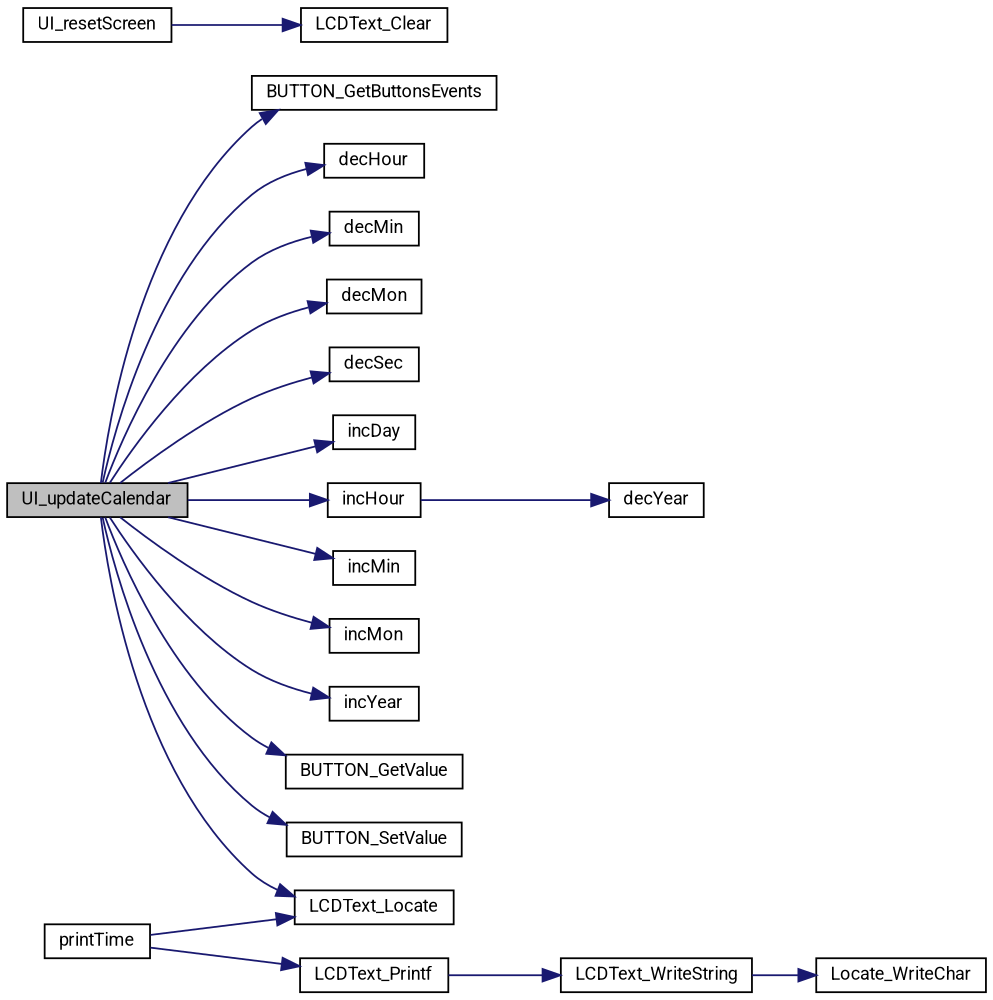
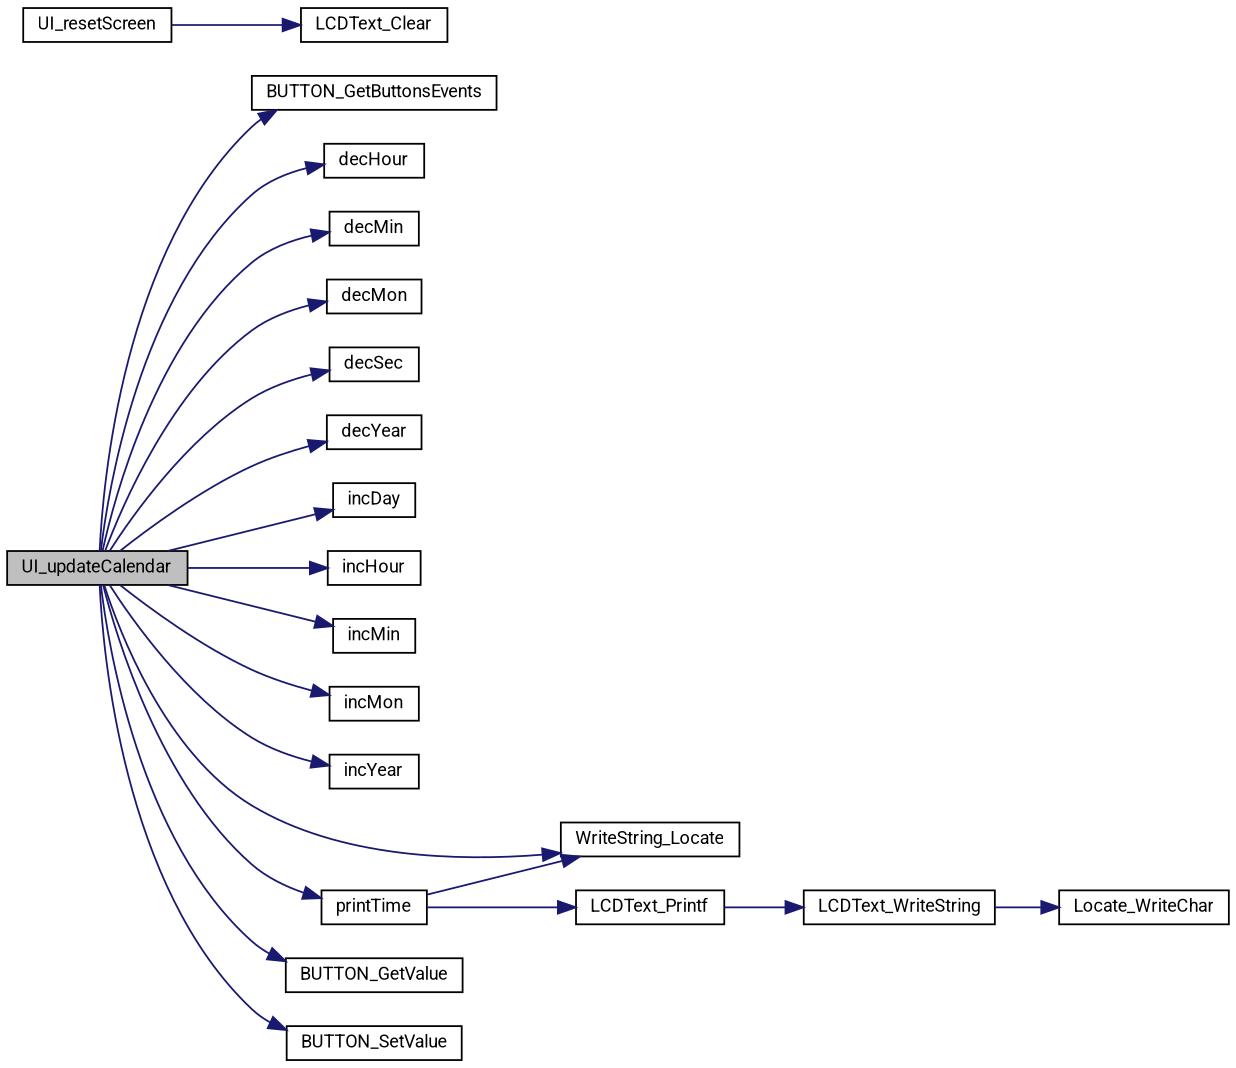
edge "incHour" -> "decYear": now "UI_updateCalendar" -> "decYear"
edge "UI_updateCalendar" -> "printTime": added
node "LCDText_Locate": label "LCDText_Locate" -> "WriteString_Locate"
